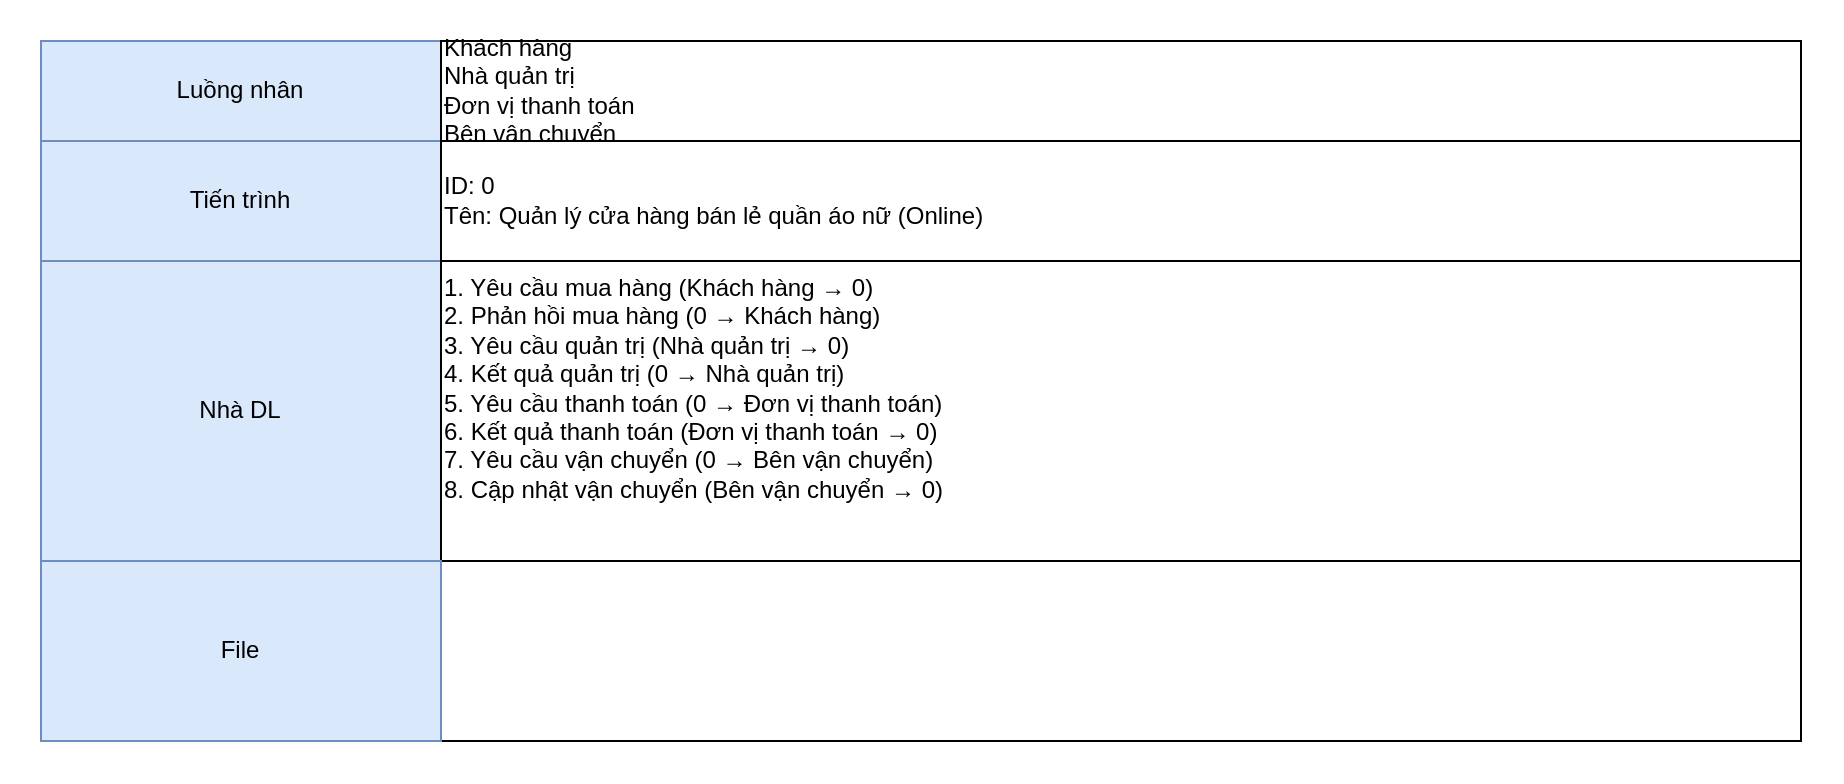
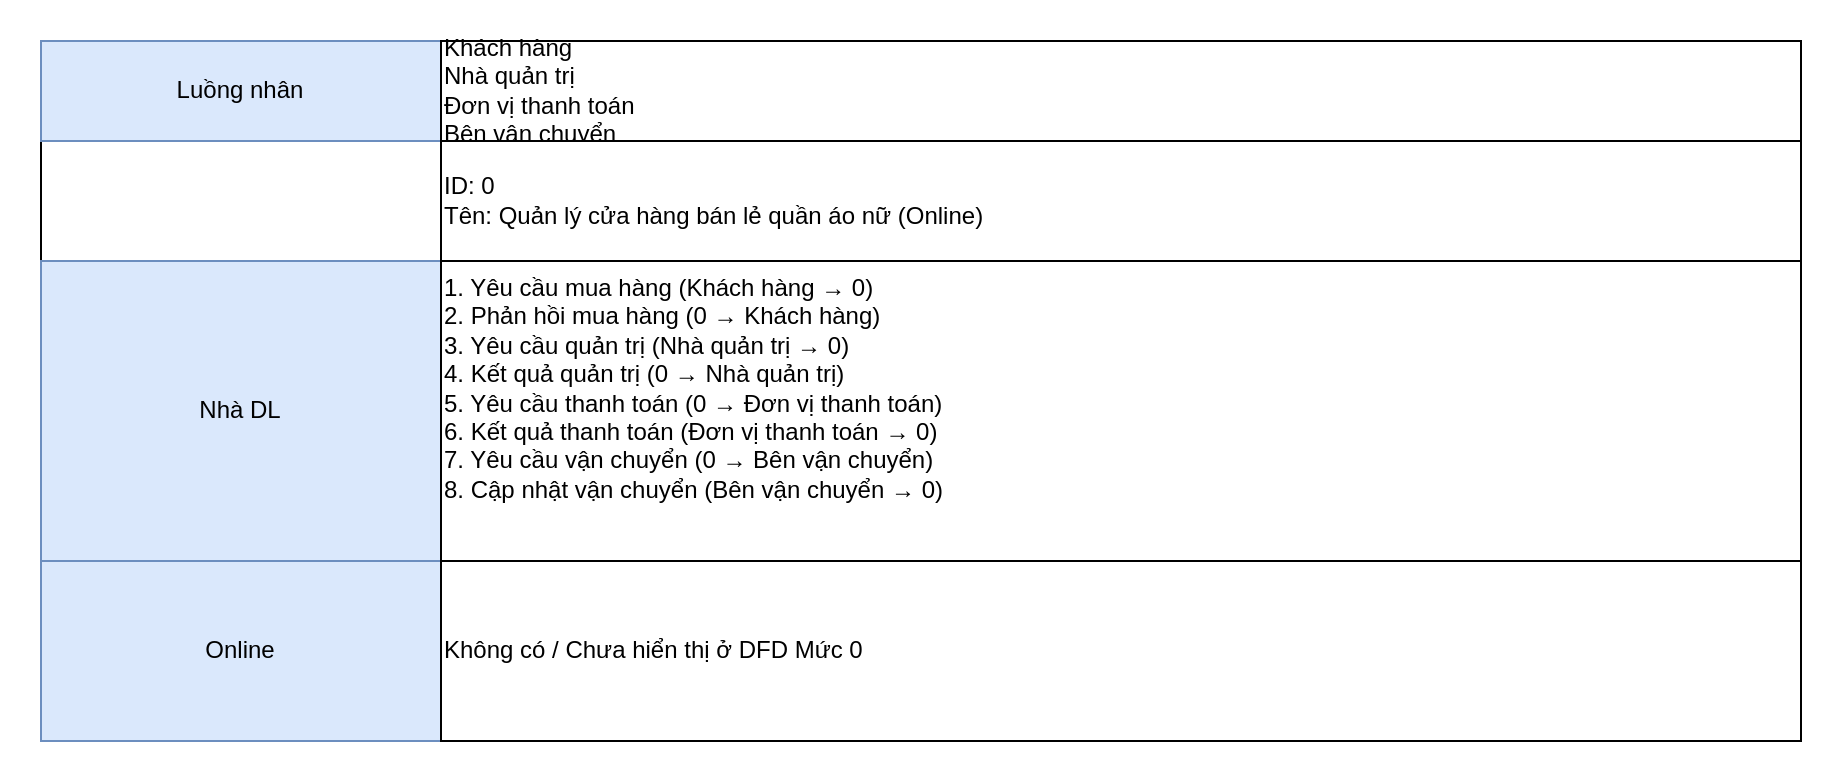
node "Tiến trình": removed
node "File": label "File" -> "Online"
node "Không có / Chưa hiển thị ở DFD Mức 0": added
